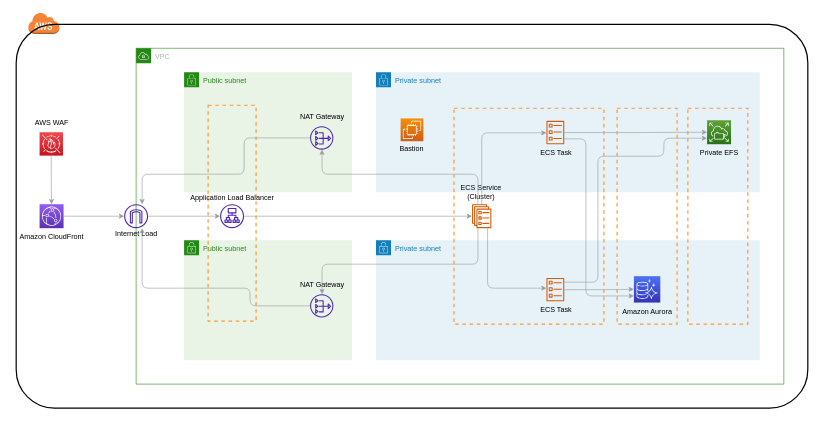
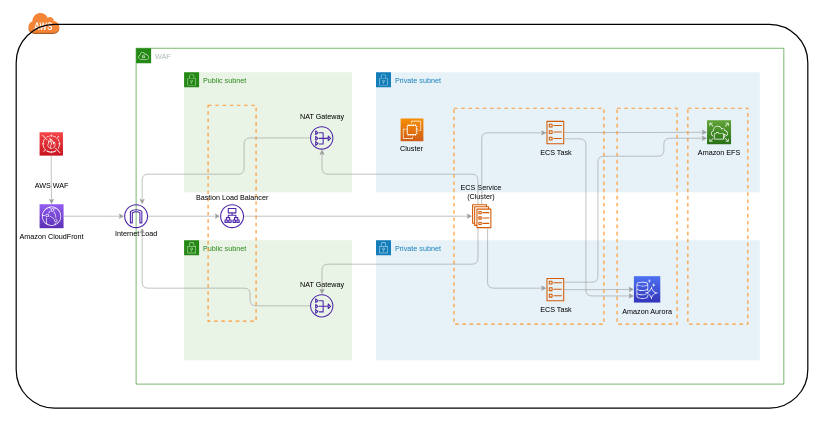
node "VPC": label "VPC" -> "WAF"
node "AWS WAF": moved (51, 123) -> (51, 186)
node "Bastion": label "Bastion" -> "Cluster"
node "Private EFS": label "Private EFS" -> "Amazon EFS"
node "Application Load Balancer": label "Application Load Balancer" -> "Bastion Load Balancer"
